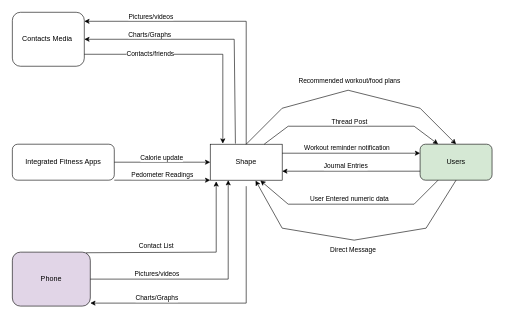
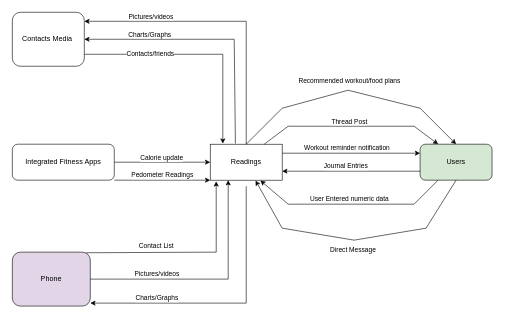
node "Shape": label "Shape" -> "Readings"
